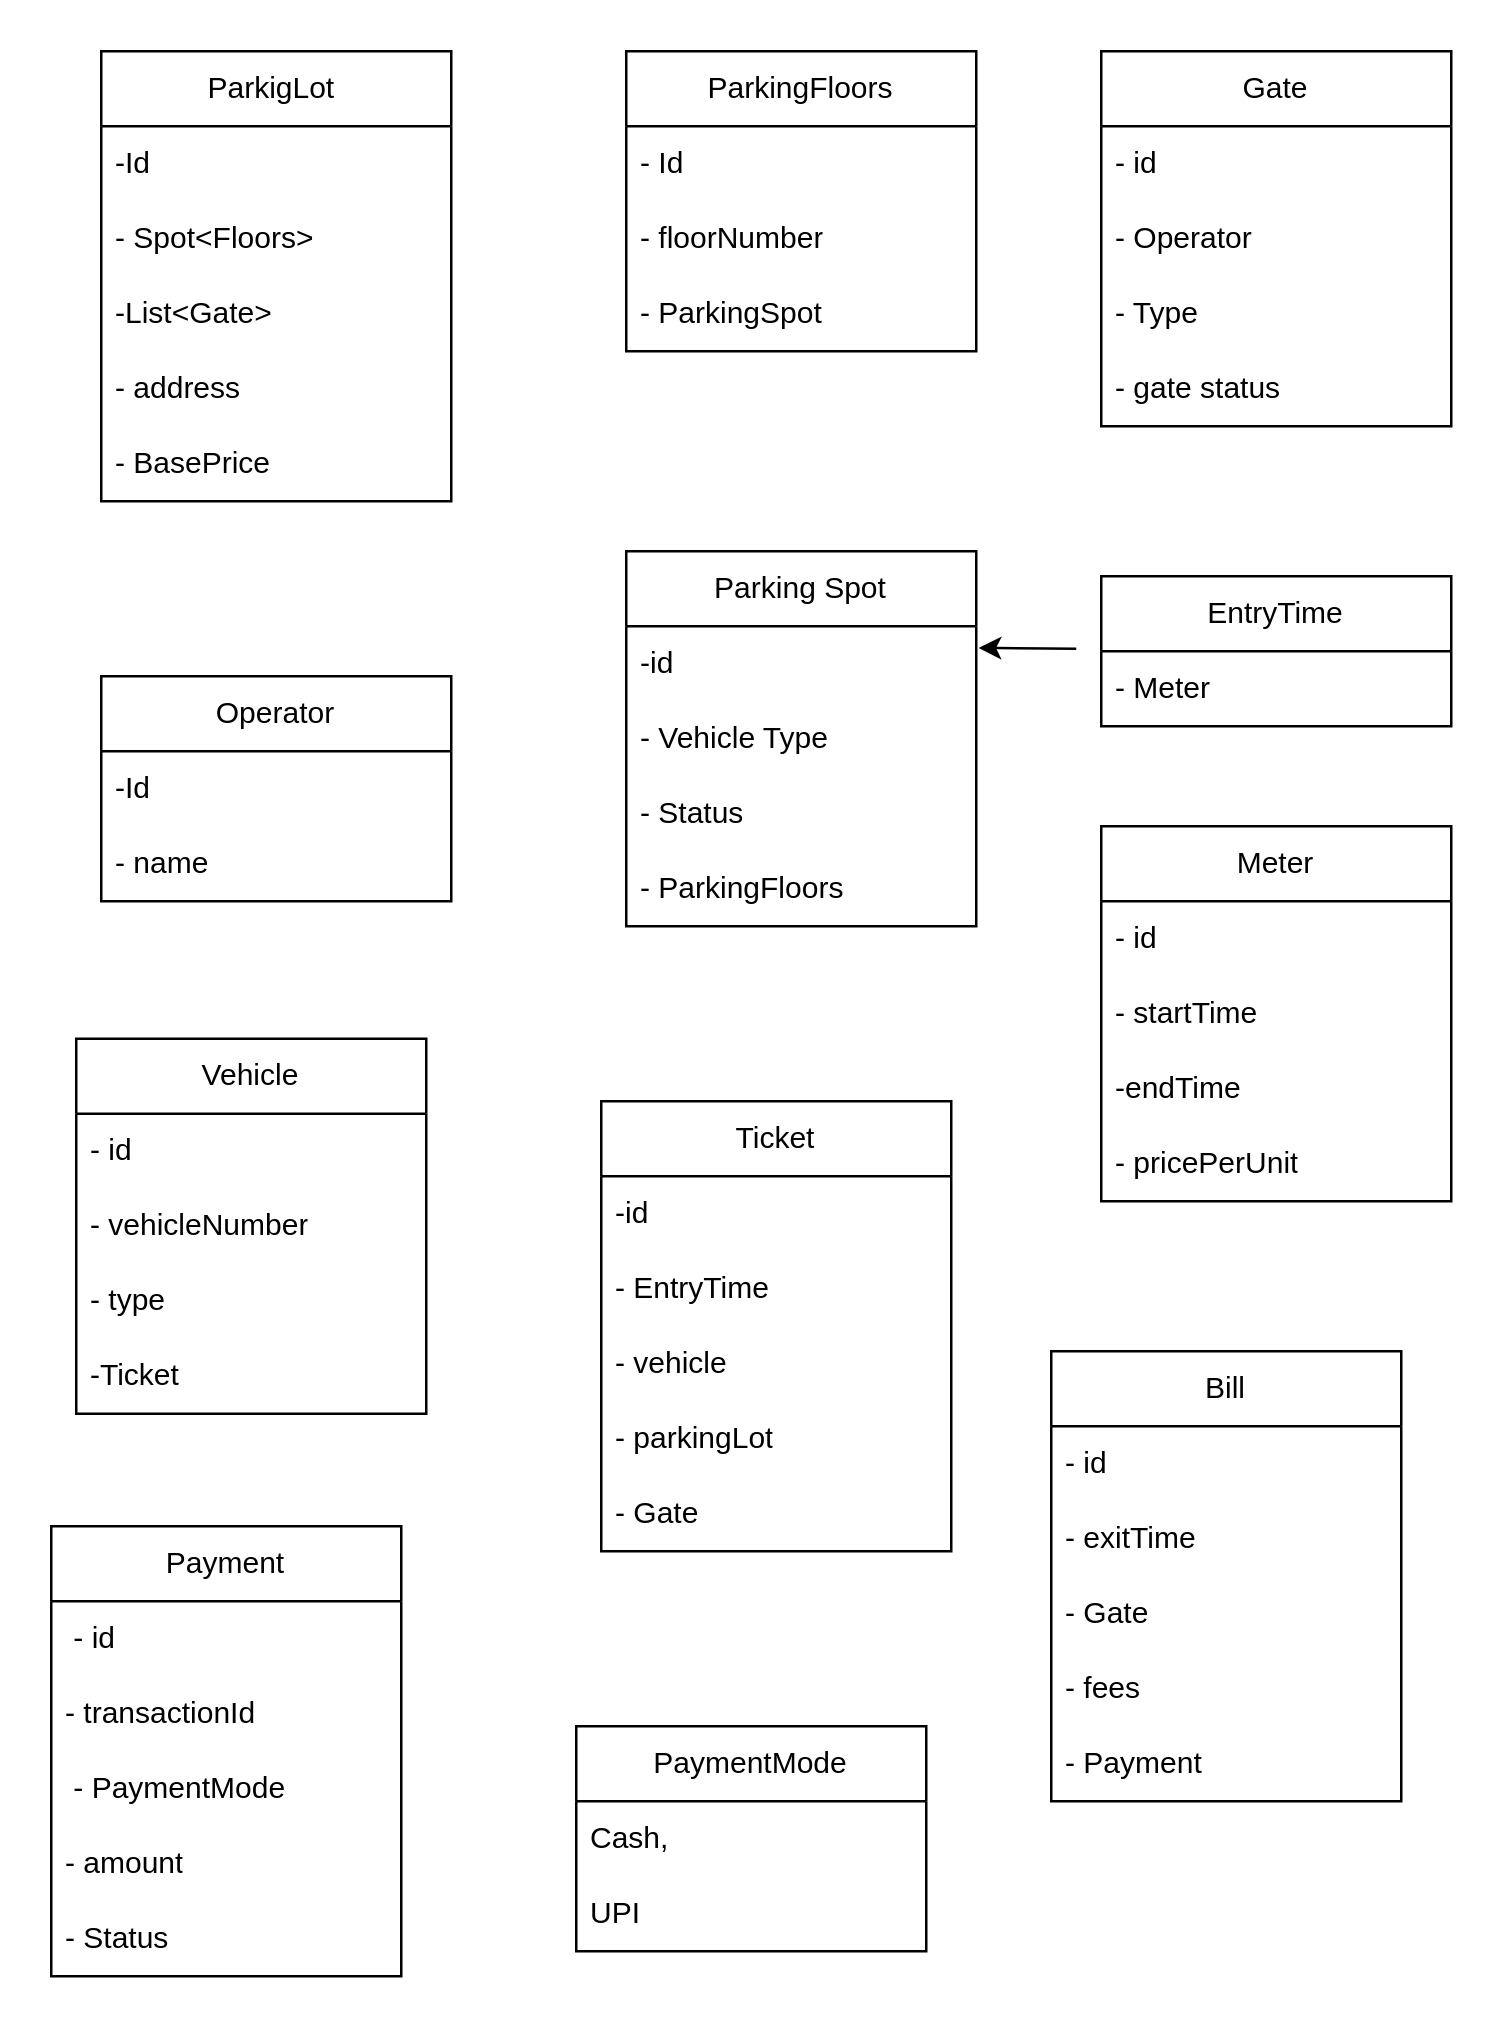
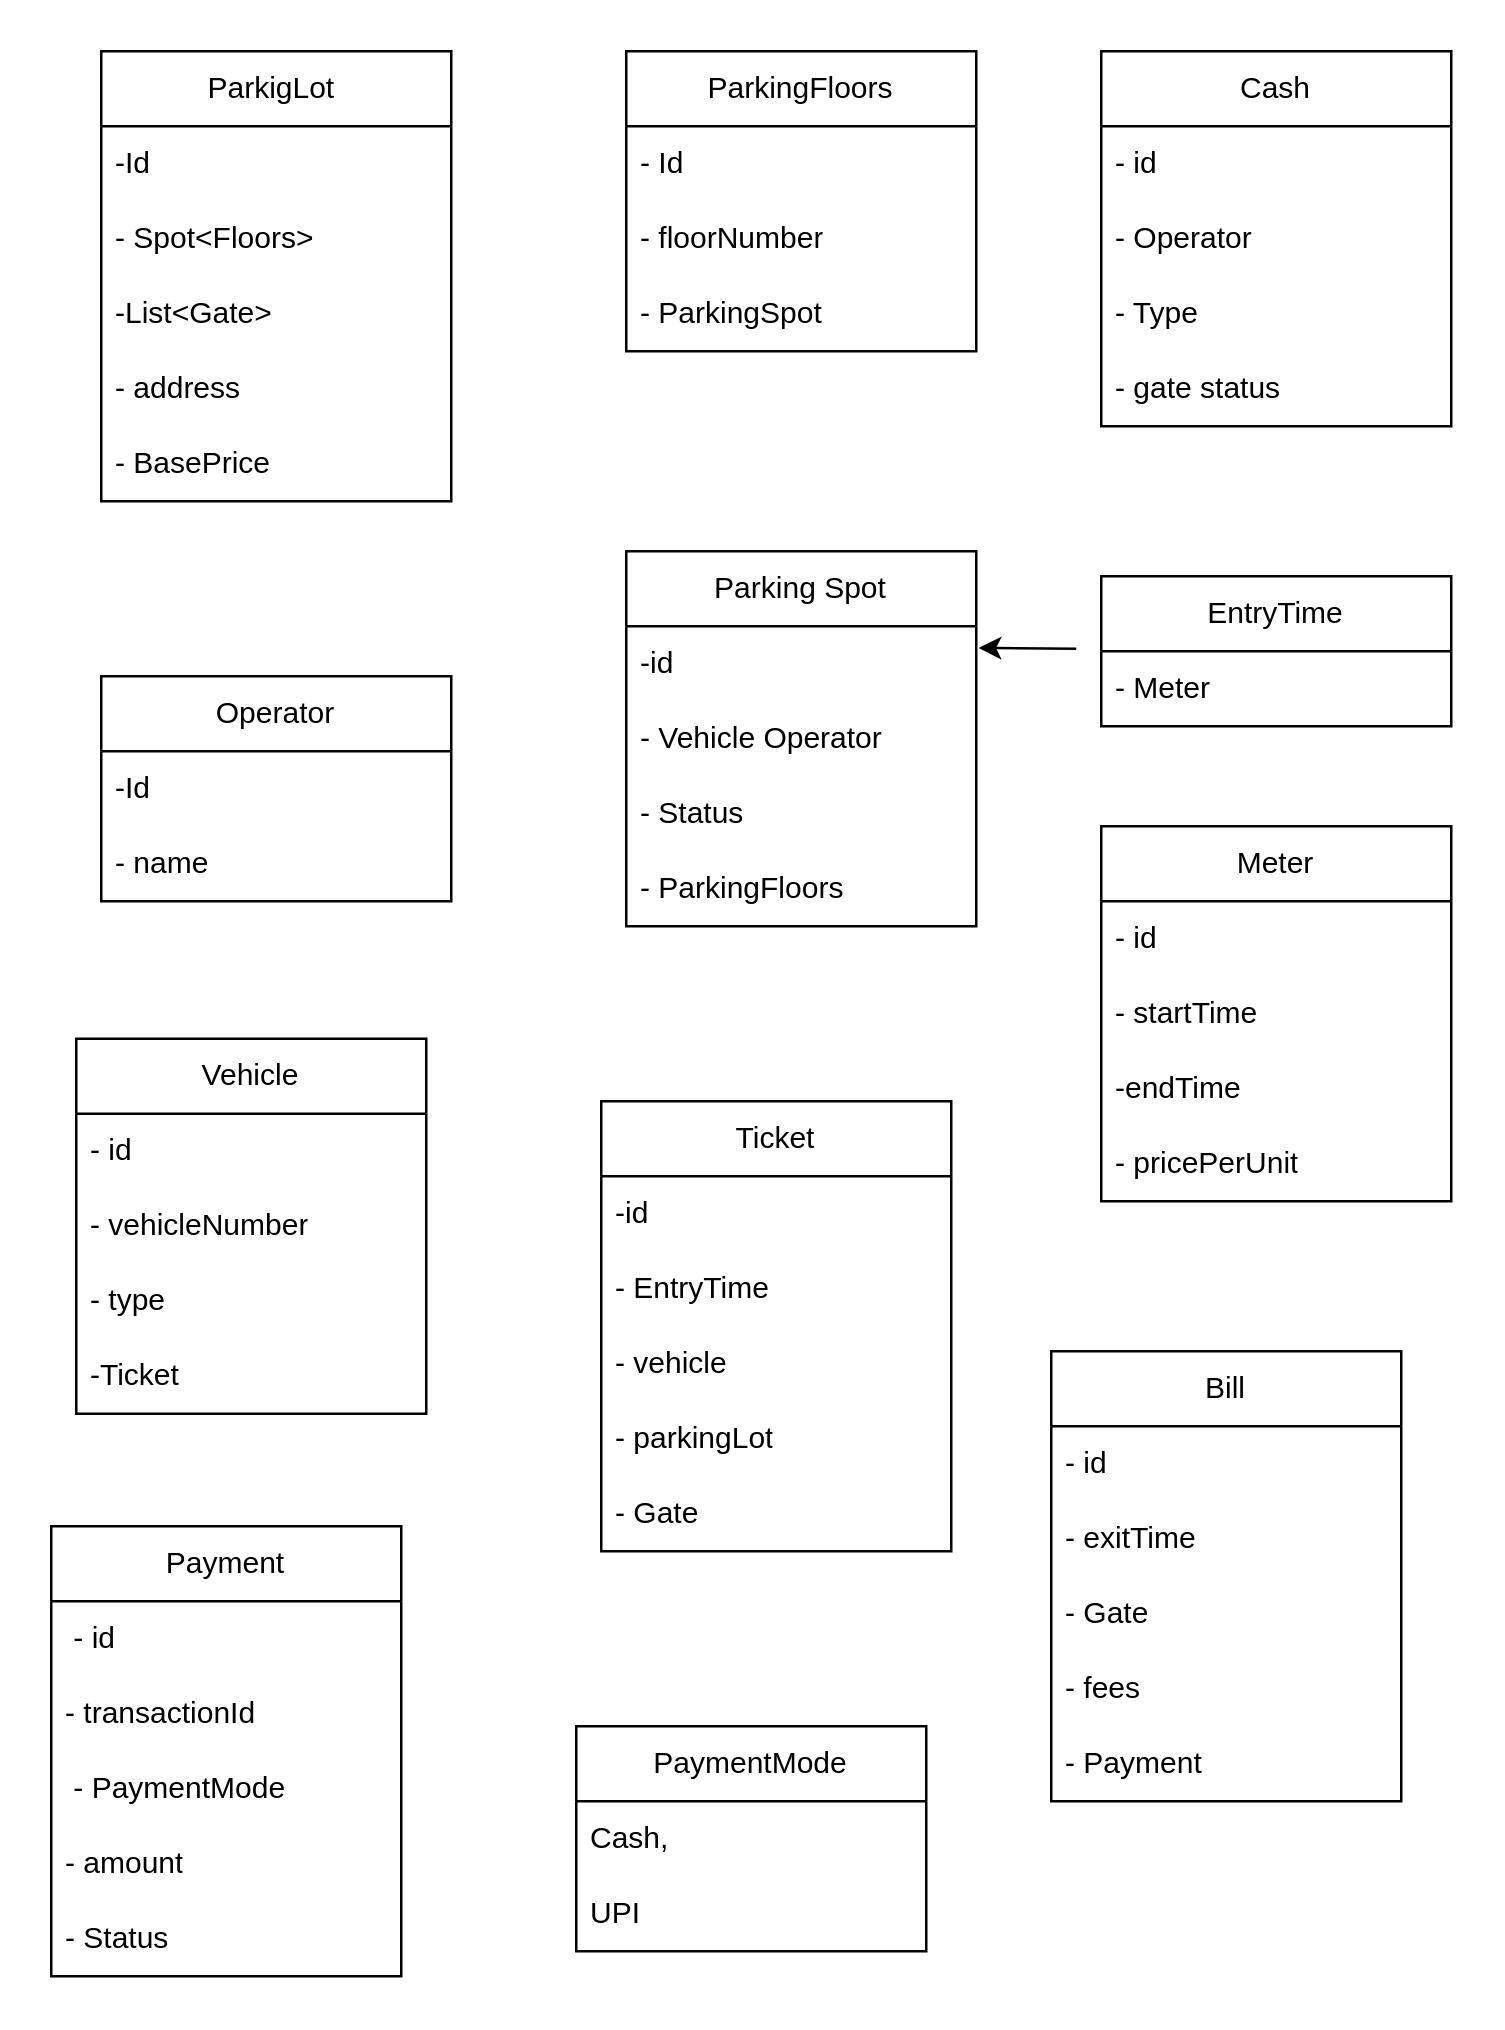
node "Gate": label "Gate" -> "Cash"
node "- Vehicle Type": label "- Vehicle Type" -> "- Vehicle Operator"
